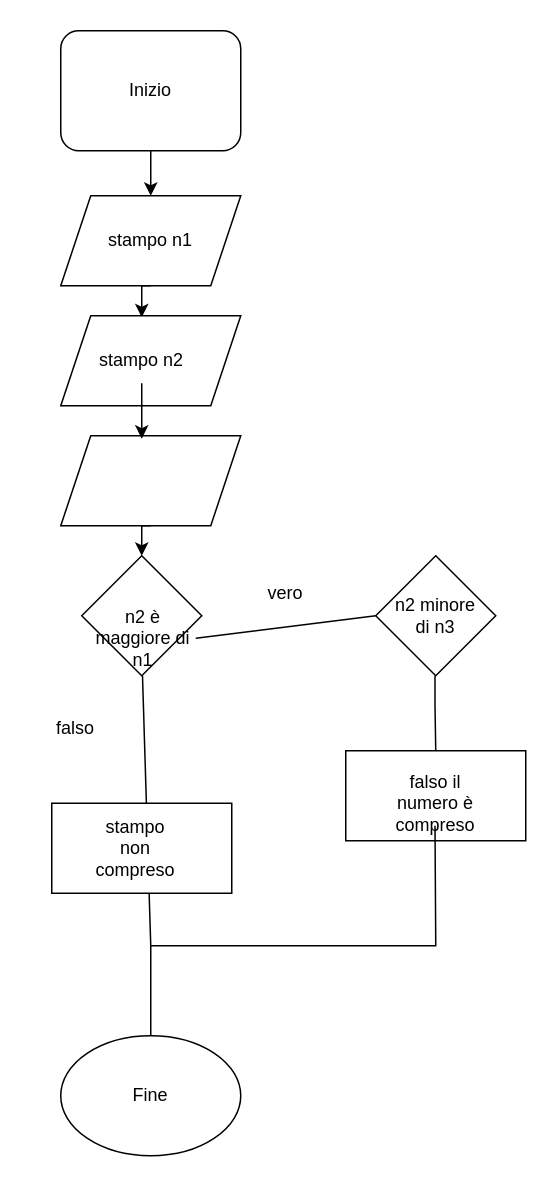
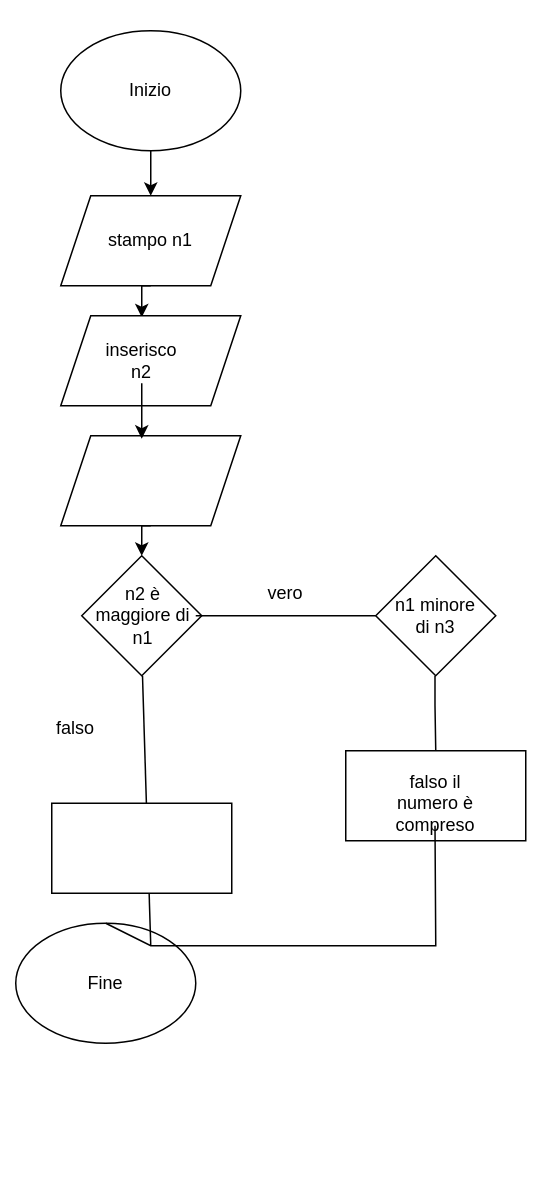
node "Inizio": shape rounded rectangle -> ellipse
node "stampo n2": label "stampo n2" -> "inserisco n2"
node "n2 minore di n3": label "n2 minore di n3" -> "n1 minore di n3"
node "n2 è maggiore di n1": moved (143, 638) -> (143, 616)
node "stampo non compreso": removed
node "Fine": moved (151, 1096) -> (106, 983)
